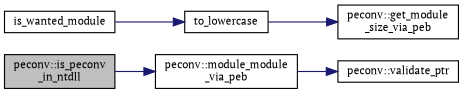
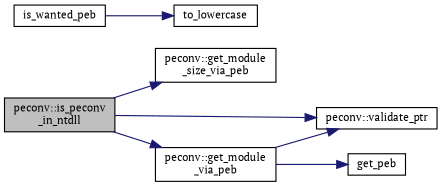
node "is_wanted_module": label "is_wanted_module" -> "is_wanted_peb"
edge "to_lowercase" -> "peconv::get_module _size_via_peb": now "peconv::is_peconv _in_ntdll" -> "peconv::get_module _size_via_peb"
node "peconv::module_module _via_peb": label "peconv::module_module _via_peb" -> "peconv::get_module _via_peb"
edge "peconv::is_peconv _in_ntdll" -> "peconv::validate_ptr": added
node "get_peb": added
